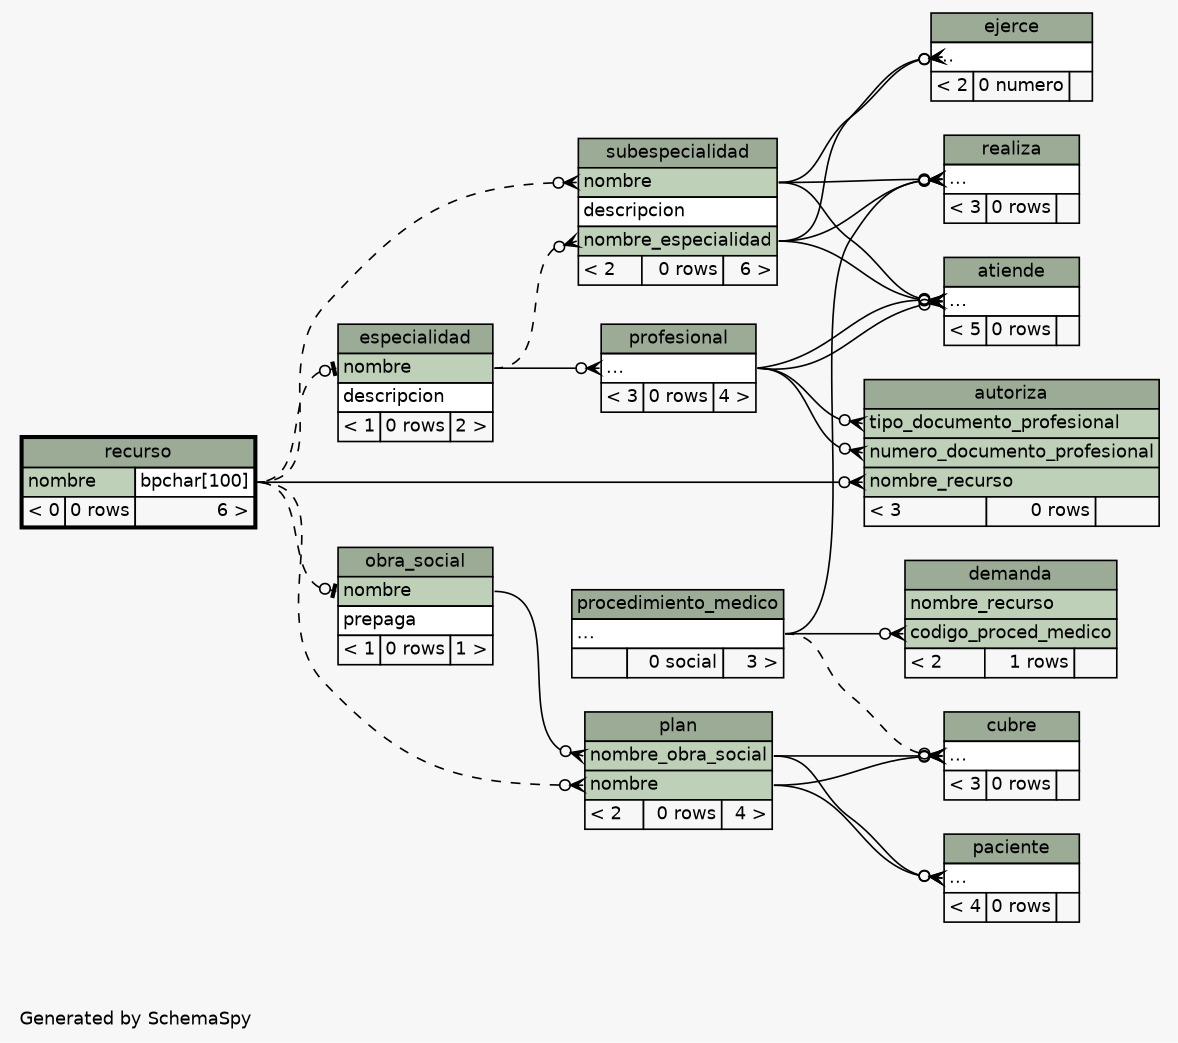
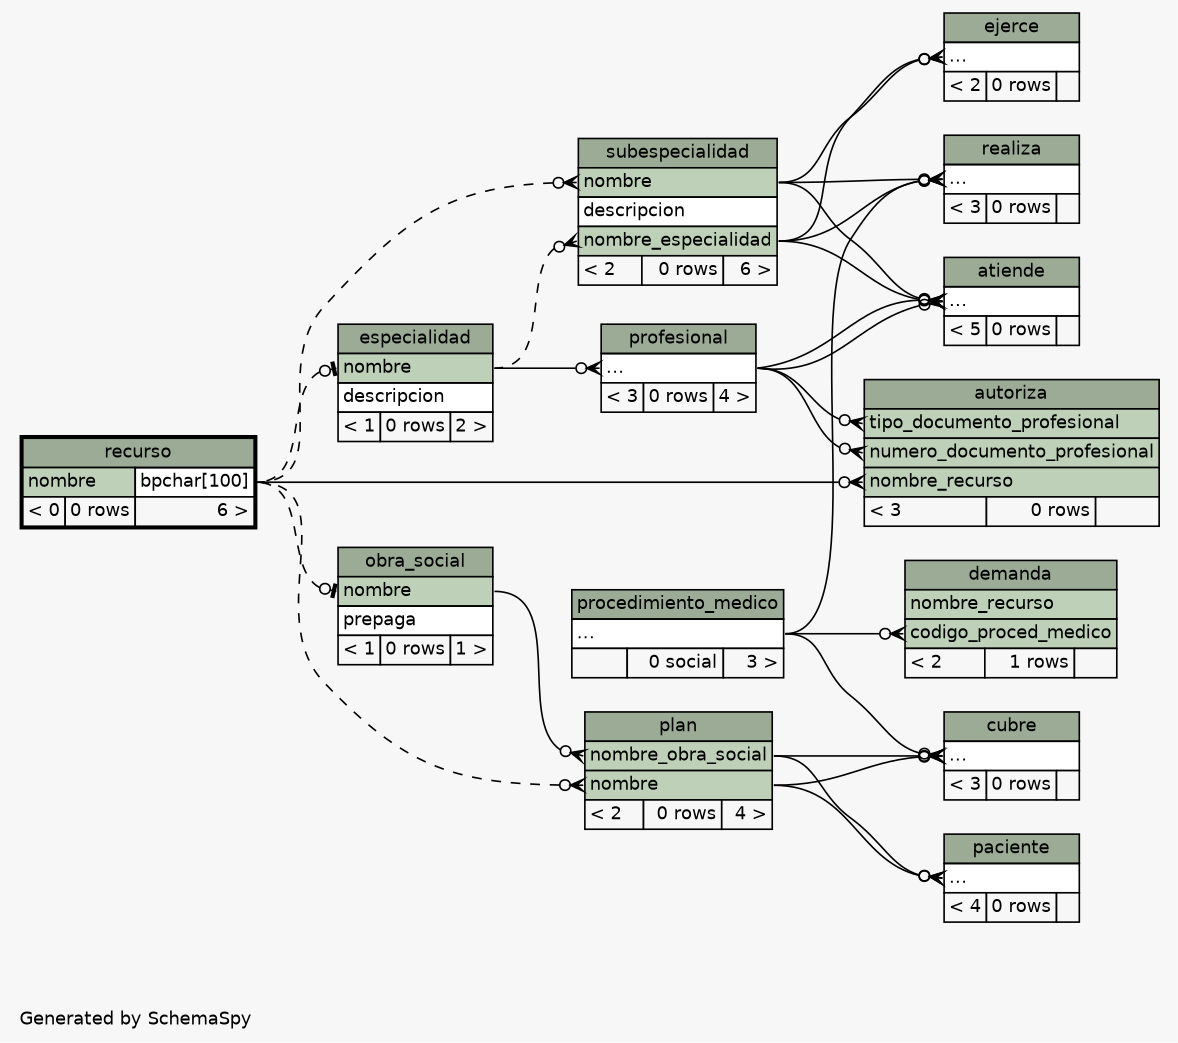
node "ejerce": text "0 numero" -> "0 rows"
edge "procedimiento_medico" -> "cubre": style dashed -> solid
